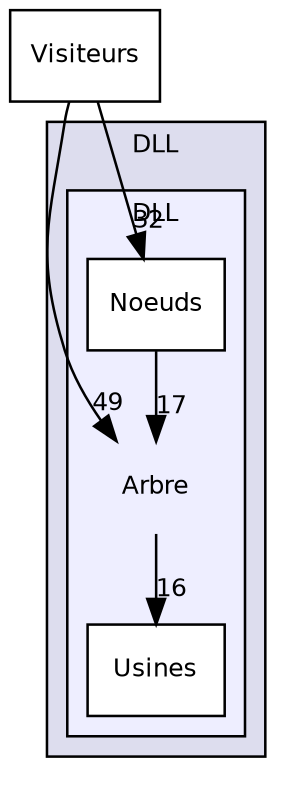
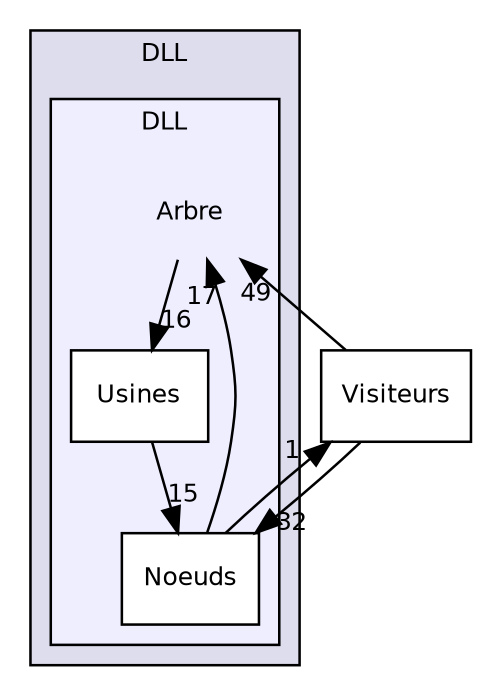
edge "Usines" -> "Noeuds": added
edge "Noeuds" -> "Visiteurs": added
